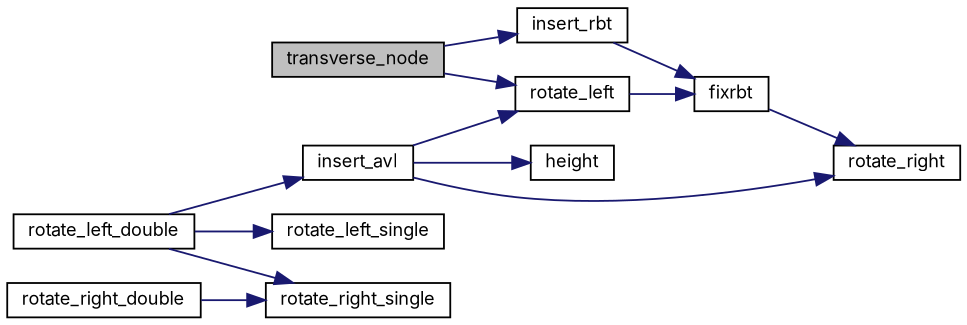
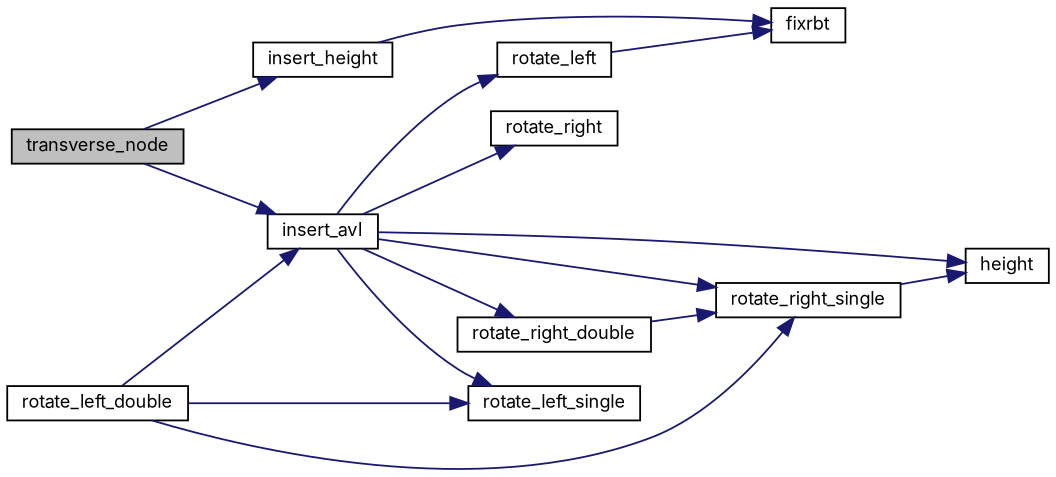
node "insert_rbt": label "insert_rbt" -> "insert_height"
edge "transverse_node" -> "rotate_left": now "transverse_node" -> "insert_avl"
edge "fixrbt" -> "rotate_right": removed
edge "insert_avl" -> "rotate_right_single": added
edge "insert_avl" -> "rotate_right_double": added
edge "rotate_right_single" -> "height": added
edge "insert_avl" -> "rotate_left_single": added
